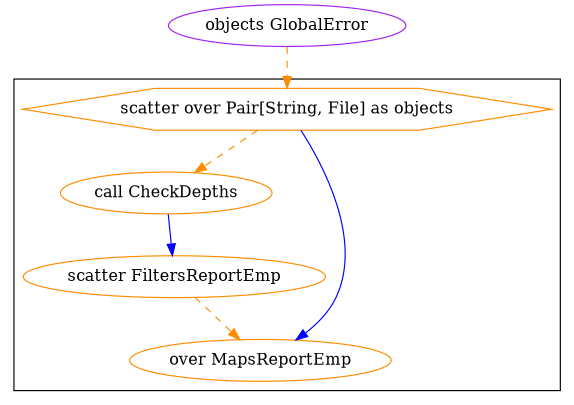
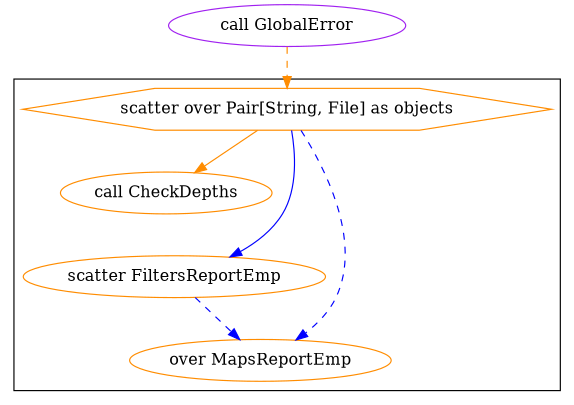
node "objects GlobalError": label "objects GlobalError" -> "call GlobalError"
edge "scatter over Pair[String, File] as objects" -> "call CheckDepths": style dashed -> solid
edge "call CheckDepths" -> "scatter FiltersReportEmp": now "scatter over Pair[String, File] as objects" -> "scatter FiltersReportEmp"
edge "scatter over Pair[String, File] as objects" -> "over MapsReportEmp": style solid -> dashed
edge "scatter FiltersReportEmp" -> "over MapsReportEmp": color darkorange -> blue
